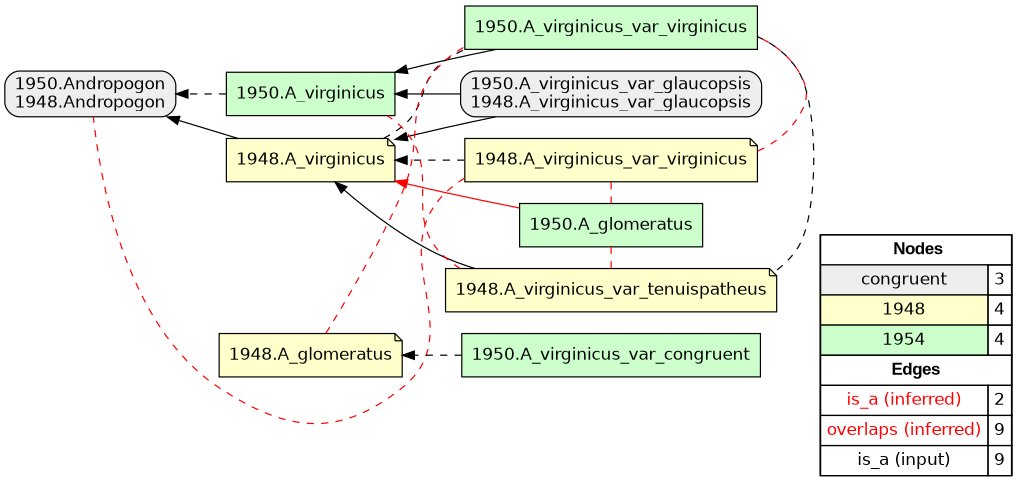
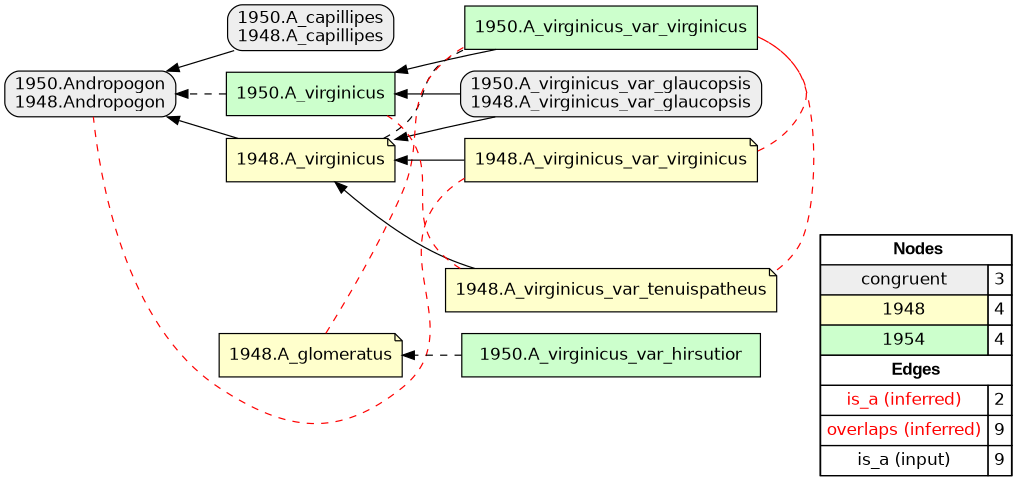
node "1950.A_capillipes 1948.A_capillipes": added
edge "1950.A_virginicus_var_virginicus" -- "1948.A_virginicus_var_tenuispatheus": color #000000 -> #ff0000
edge "1948.A_virginicus_var_virginicus" -> "1948.A_virginicus": style dashed -> solid
node "1950.A_glomeratus": removed
node "1950.A_virginicus_var_congruent": label "1950.A_virginicus_var_congruent" -> "1950.A_virginicus_var_hirsutior"
